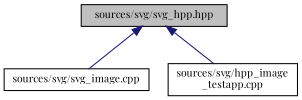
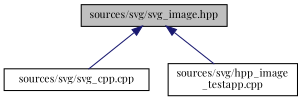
node "sources/svg/svg_hpp.hpp": label "sources/svg/svg_hpp.hpp" -> "sources/svg/svg_image.hpp"
node "sources/svg/svg_image.cpp": label "sources/svg/svg_image.cpp" -> "sources/svg/svg_cpp.cpp"
